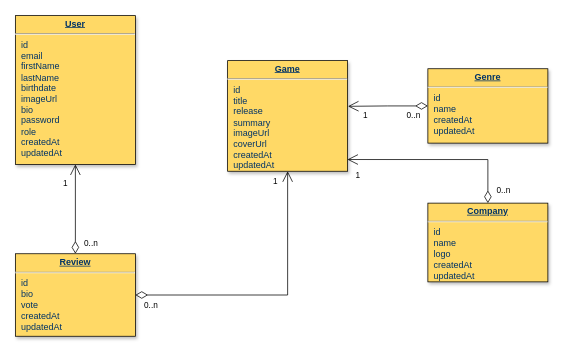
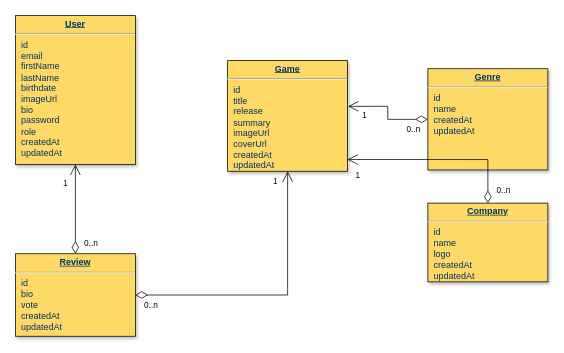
node "Genre id name createdAt updatedAt": size 120x74 -> 120x101
